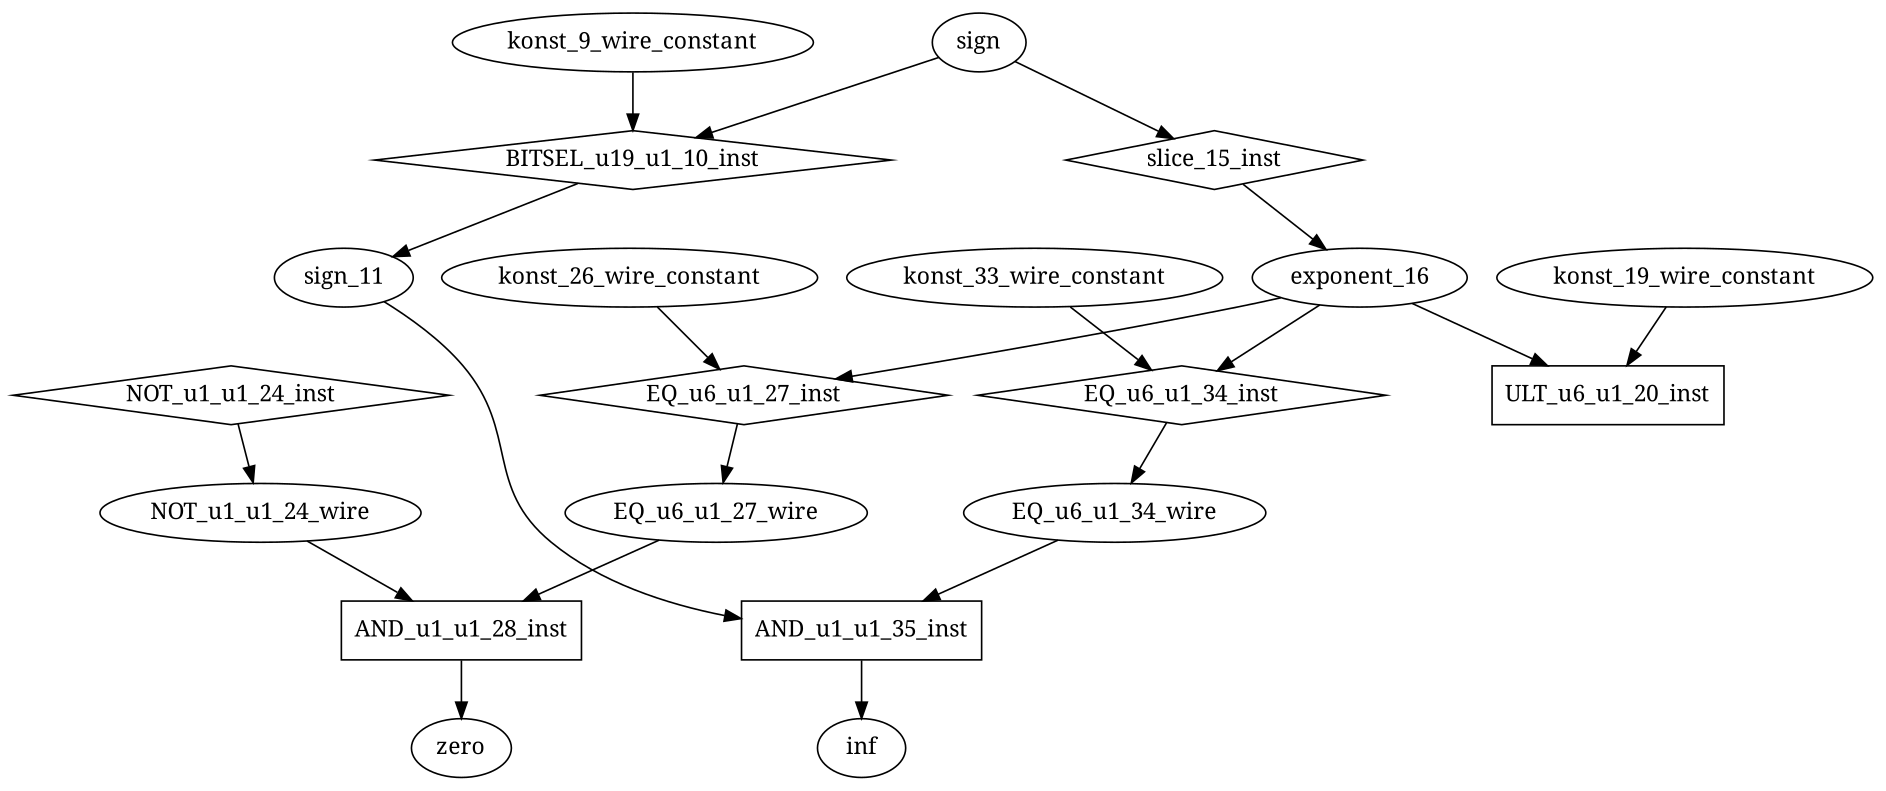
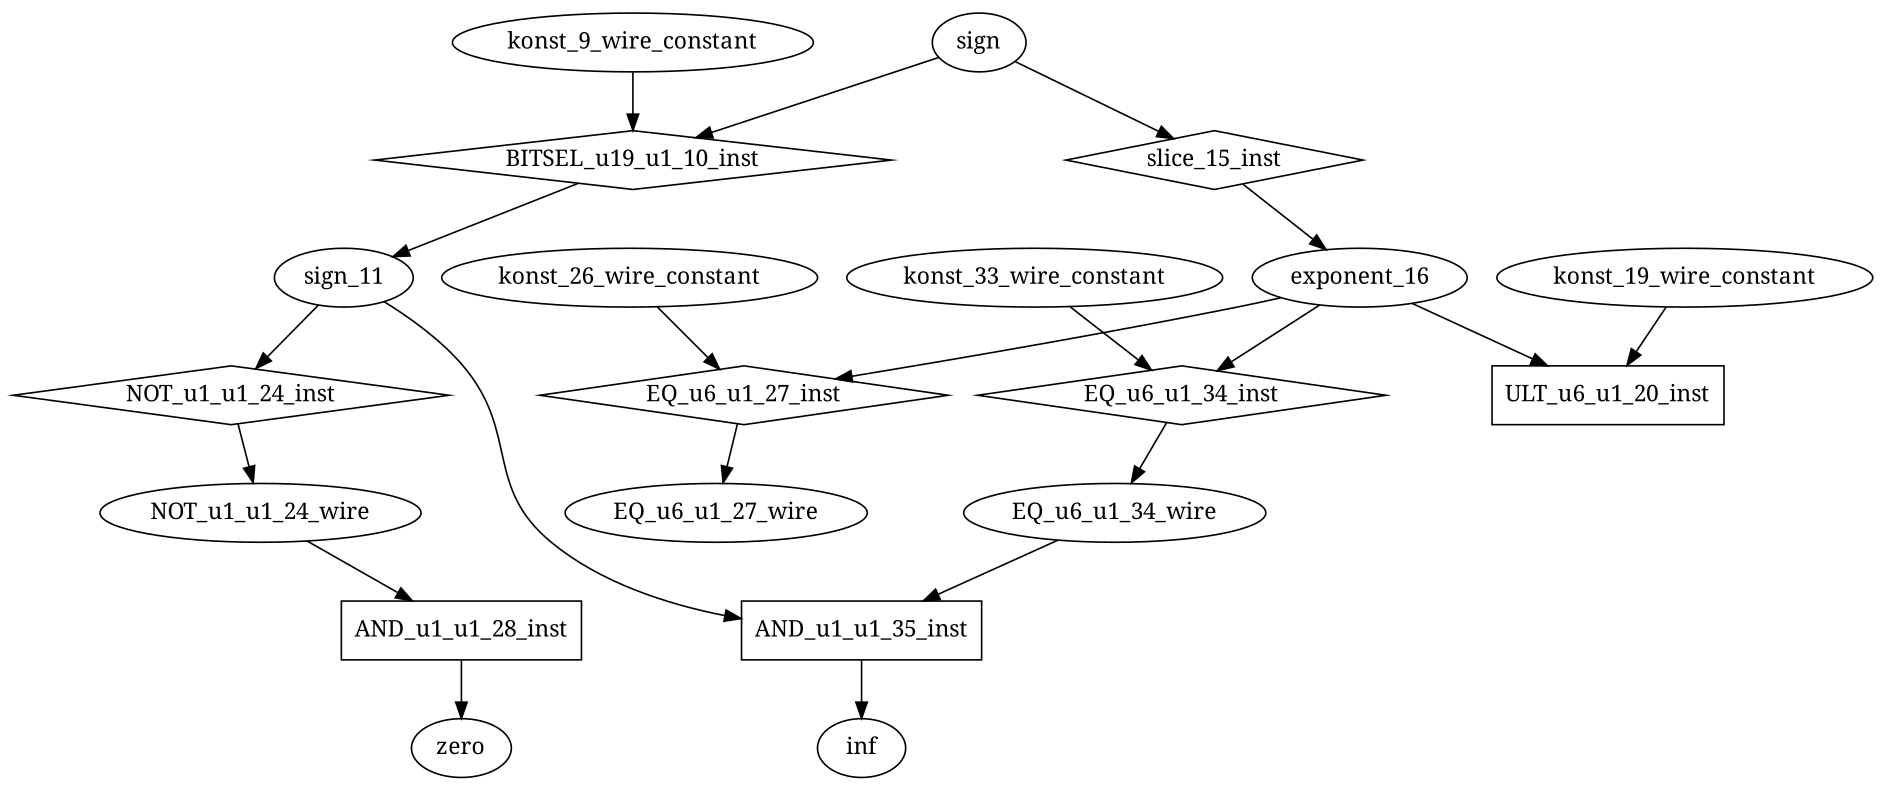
edge "sign_11" -> "NOT_u1_u1_24_inst": added
edge "EQ_u6_u1_27_wire" -> "AND_u1_u1_28_inst": removed
